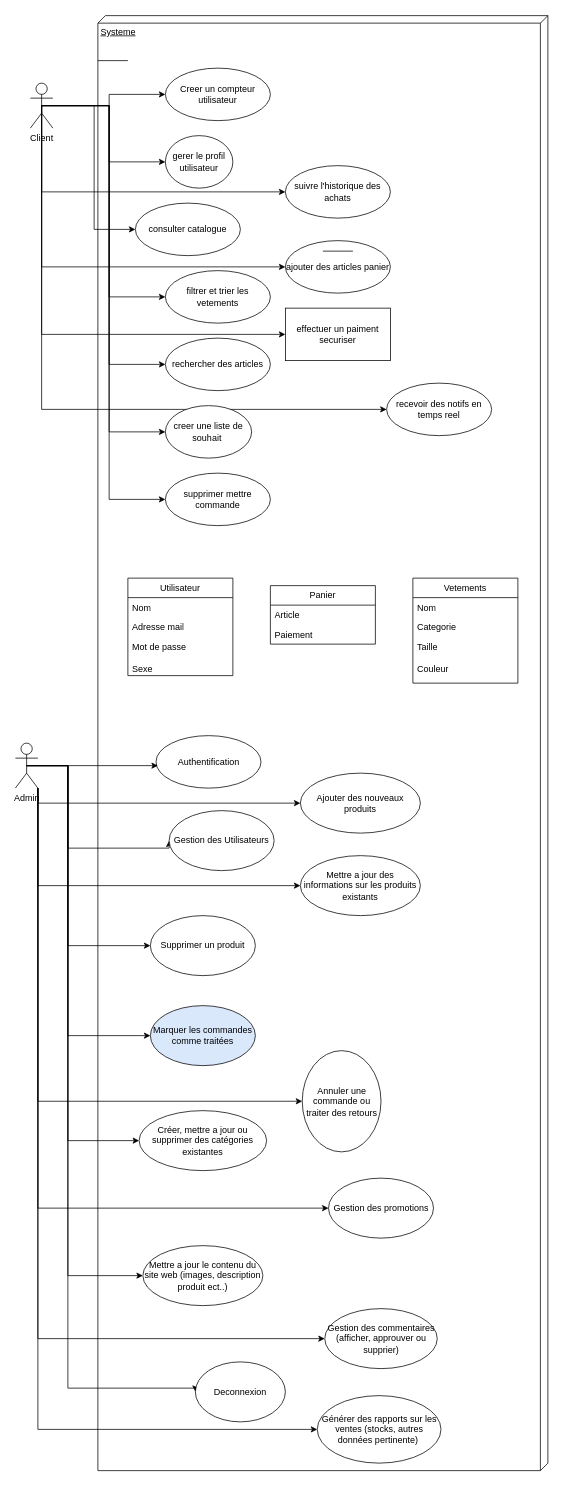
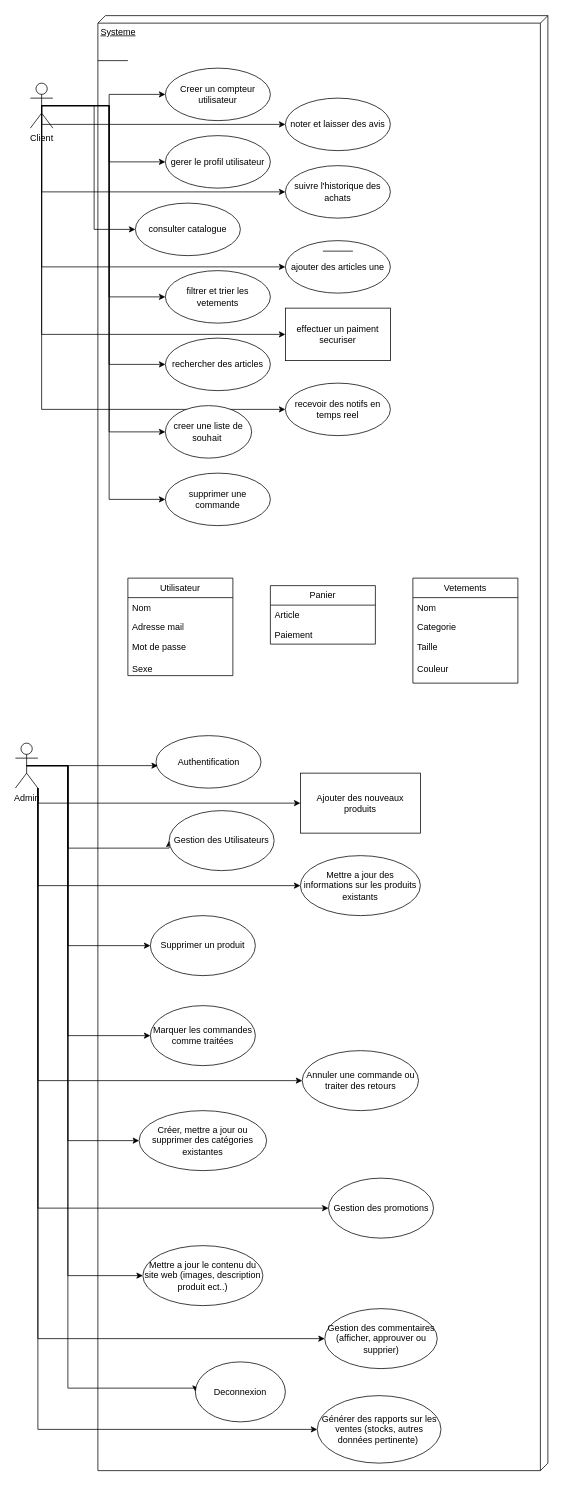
edge "Client" -> "noter et laisser des avis": added
node "noter et laisser des avis": added
node "gerer le profil utilisateur": size 68x53 -> 105x53
node "ajouter des articles panier": label "ajouter des articles panier" -> "ajouter des articles une"
node "recevoir des notifs en temps reel": moved (439, 409) -> (338, 409)
node "supprimer mettre commande": label "supprimer mettre commande" -> "supprimer une commande"
node "Ajouter des nouveaux produits": shape ellipse -> rectangle
node "Marquer les commandes comme traitées": fillcolor #dae8fc -> #ffffff
node "Annuler une commande ou traiter des retours": size 79x101 -> 116x60
